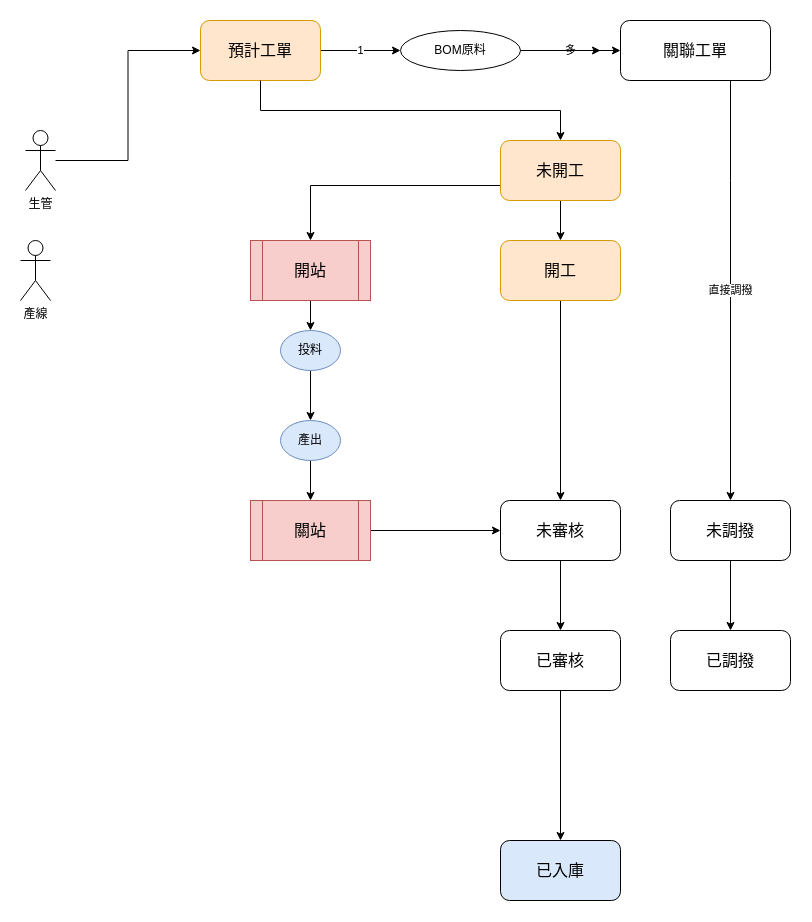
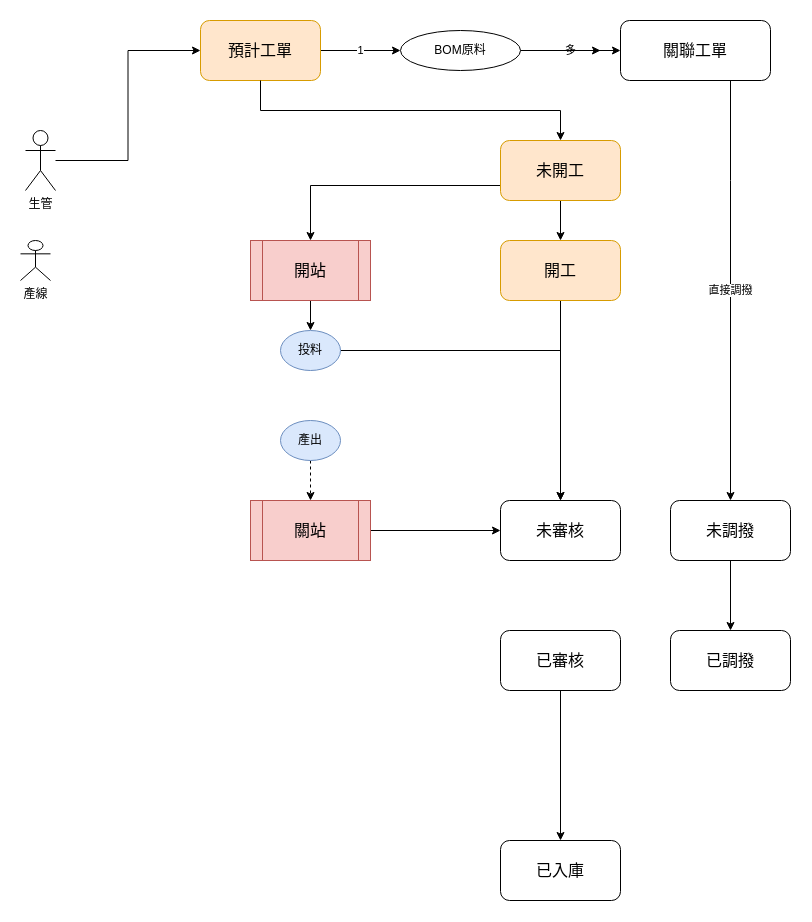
node "產線": size 30x60 -> 30x40
edge "投料" -> "產出": now "投料" -> "未審核"
edge "產出" -> "關站": style solid -> dashed
edge "未審核" -> "已審核": removed
node "已入庫": fillcolor #dae8fc -> #ffffff
